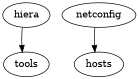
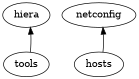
edge "hiera" -> "tools": reversed
edge "netconfig" -> "hosts": reversed
